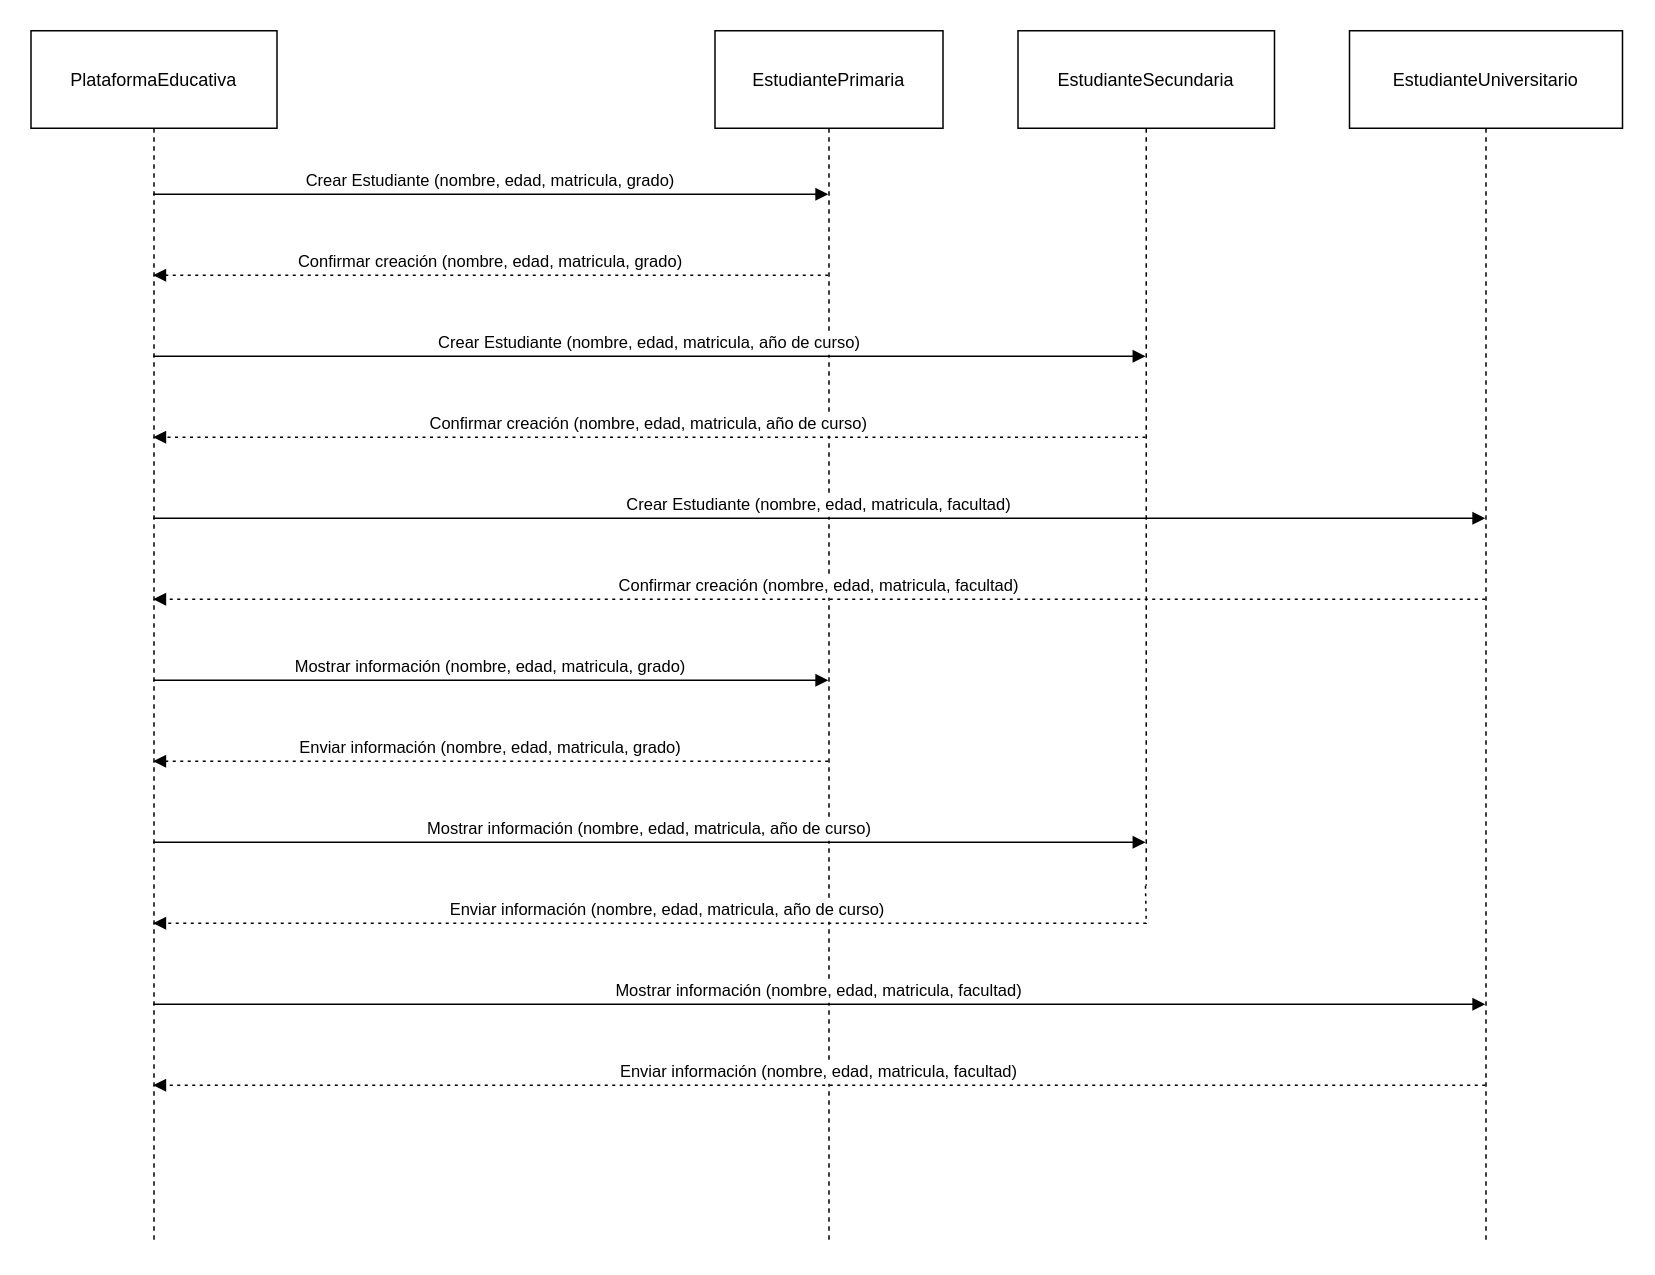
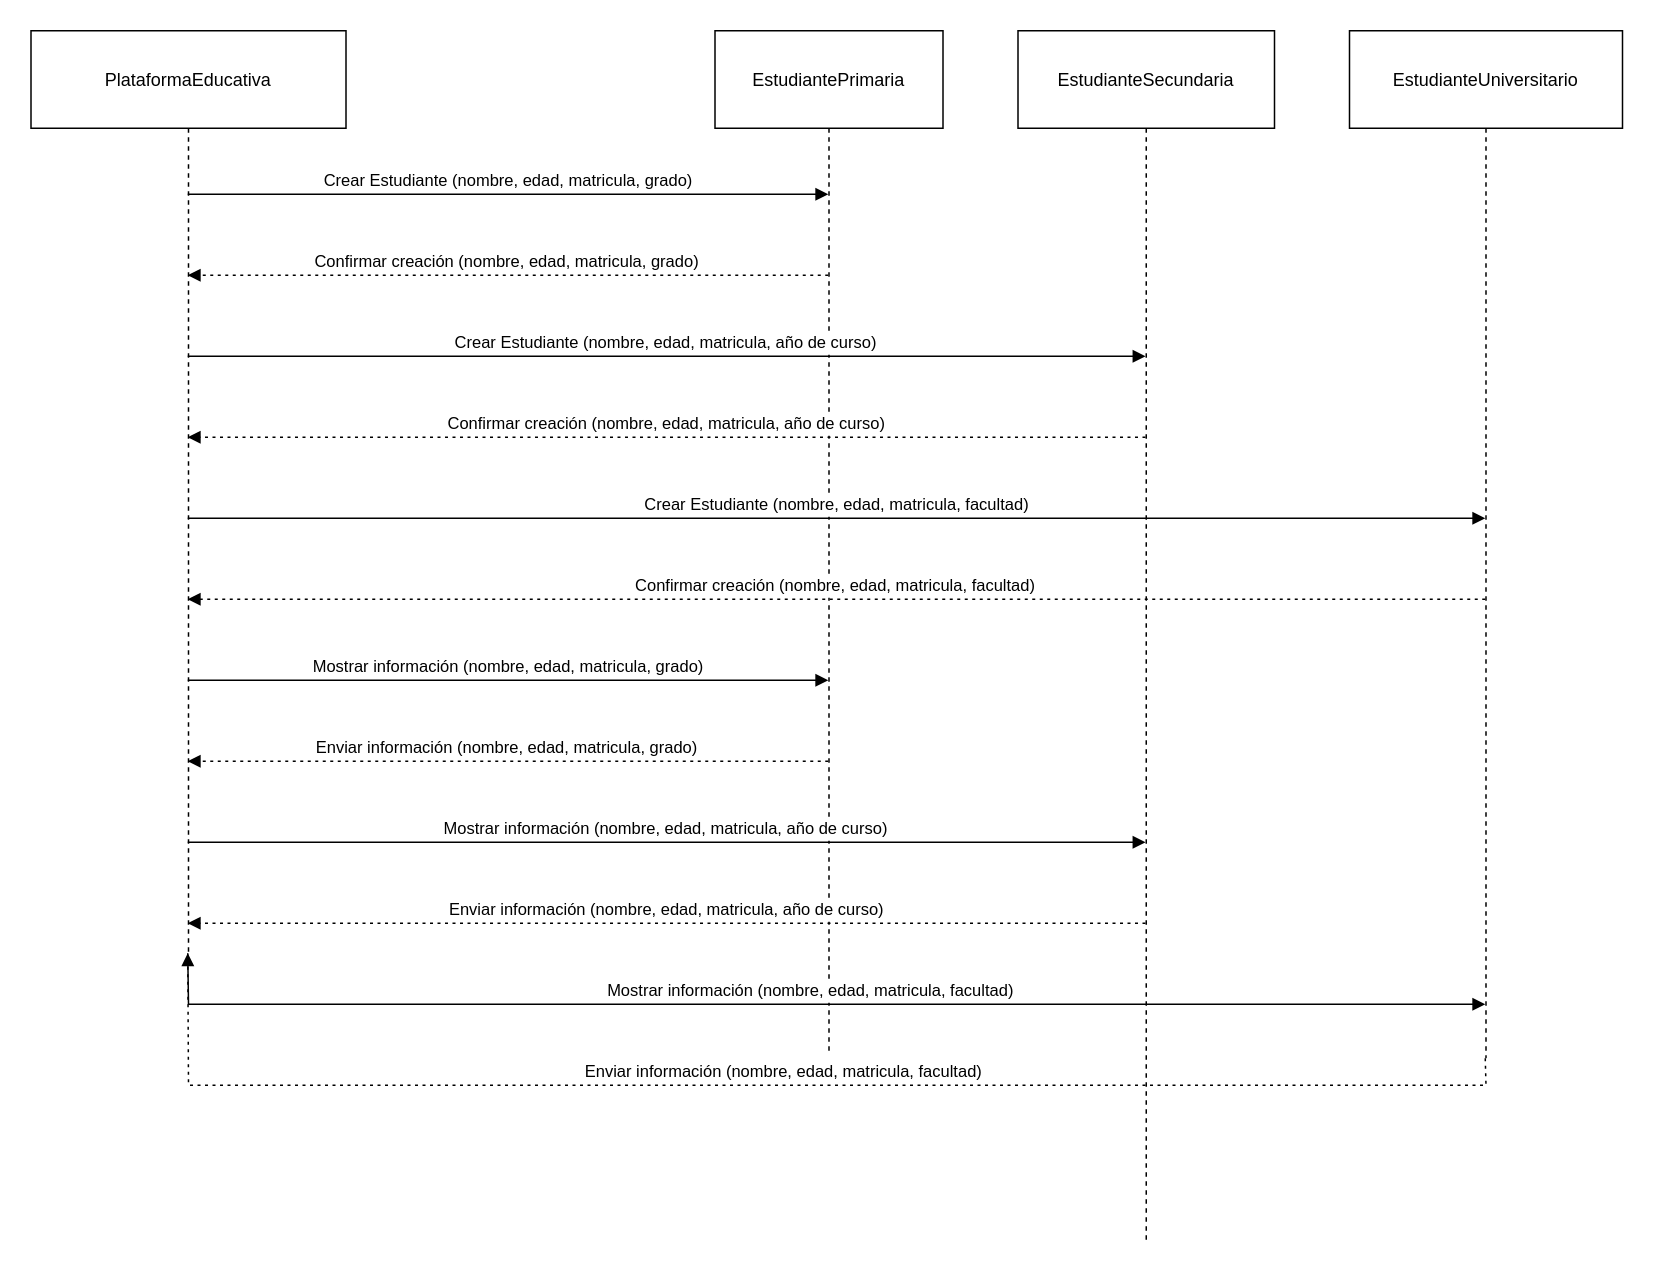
node "EstudianteSecundaria": size 257x855 -> 257x1212
node "PlataformaEducativa": size 246x1212 -> 315x923
node "EstudiantePrimaria": size 228x1212 -> 228x1020
node "EstudianteUniversitario": size 273x1212 -> 273x1028
